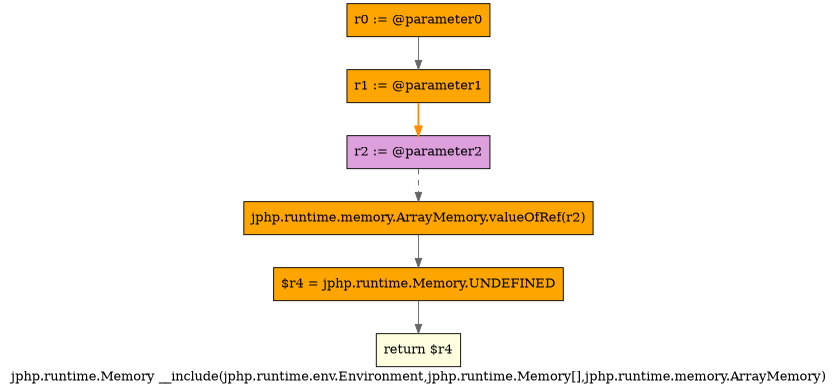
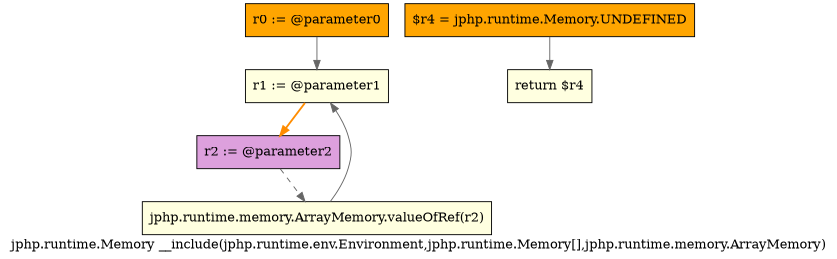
node "r1 := @parameter1": fillcolor orange -> lightyellow
node "jphp.runtime.memory.ArrayMemory.valueOfRef(r2)": fillcolor orange -> lightyellow
edge "jphp.runtime.memory.ArrayMemory.valueOfRef(r2)" -> "$r4 = jphp.runtime.Memory.UNDEFINED": now "jphp.runtime.memory.ArrayMemory.valueOfRef(r2)" -> "r1 := @parameter1"
